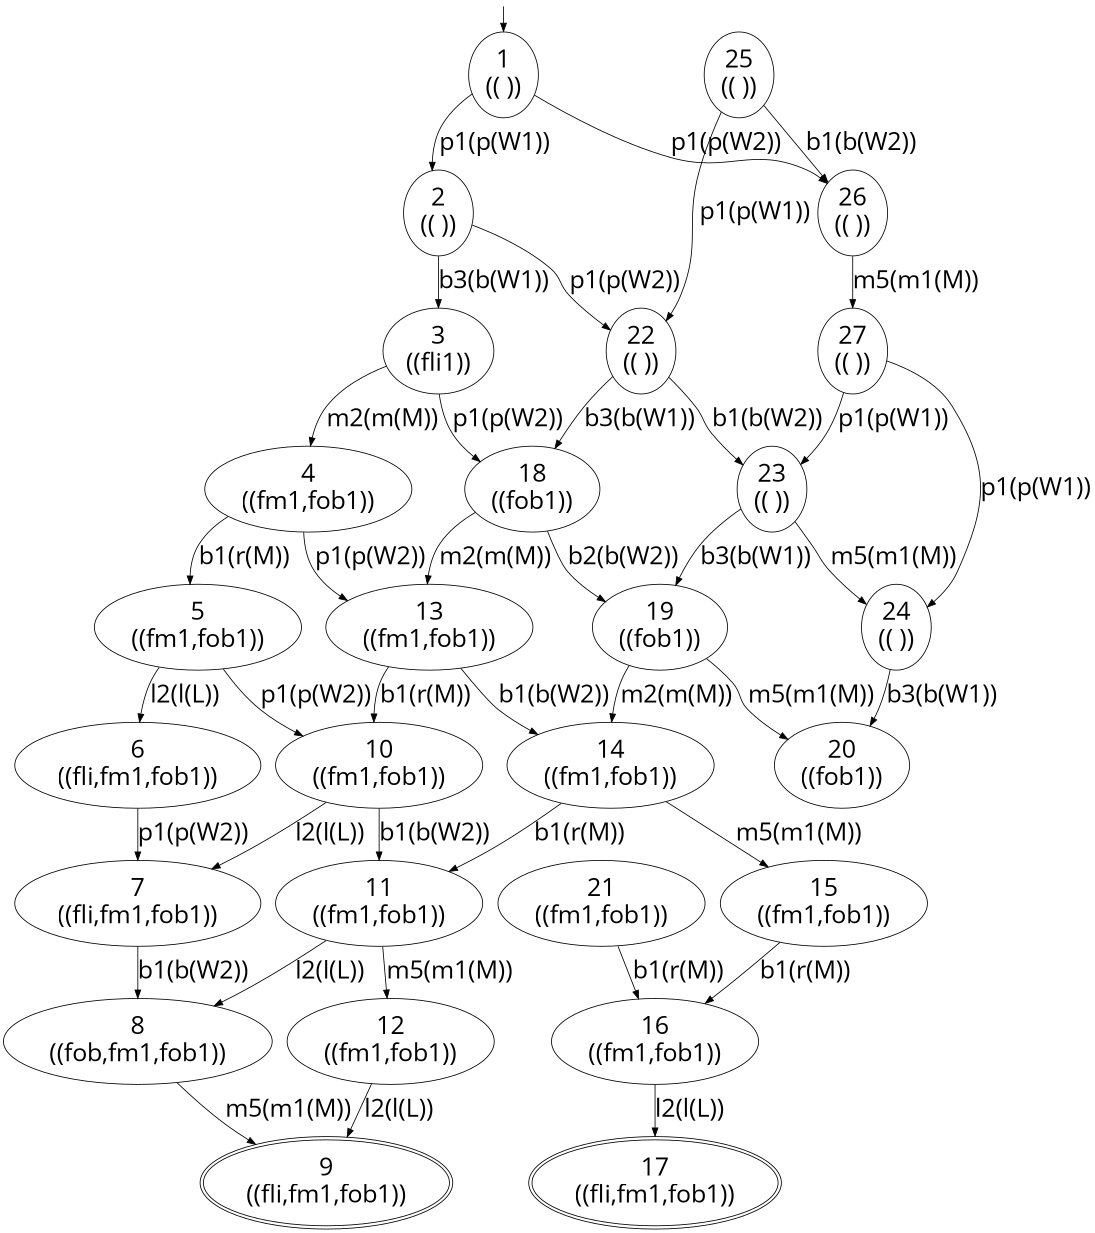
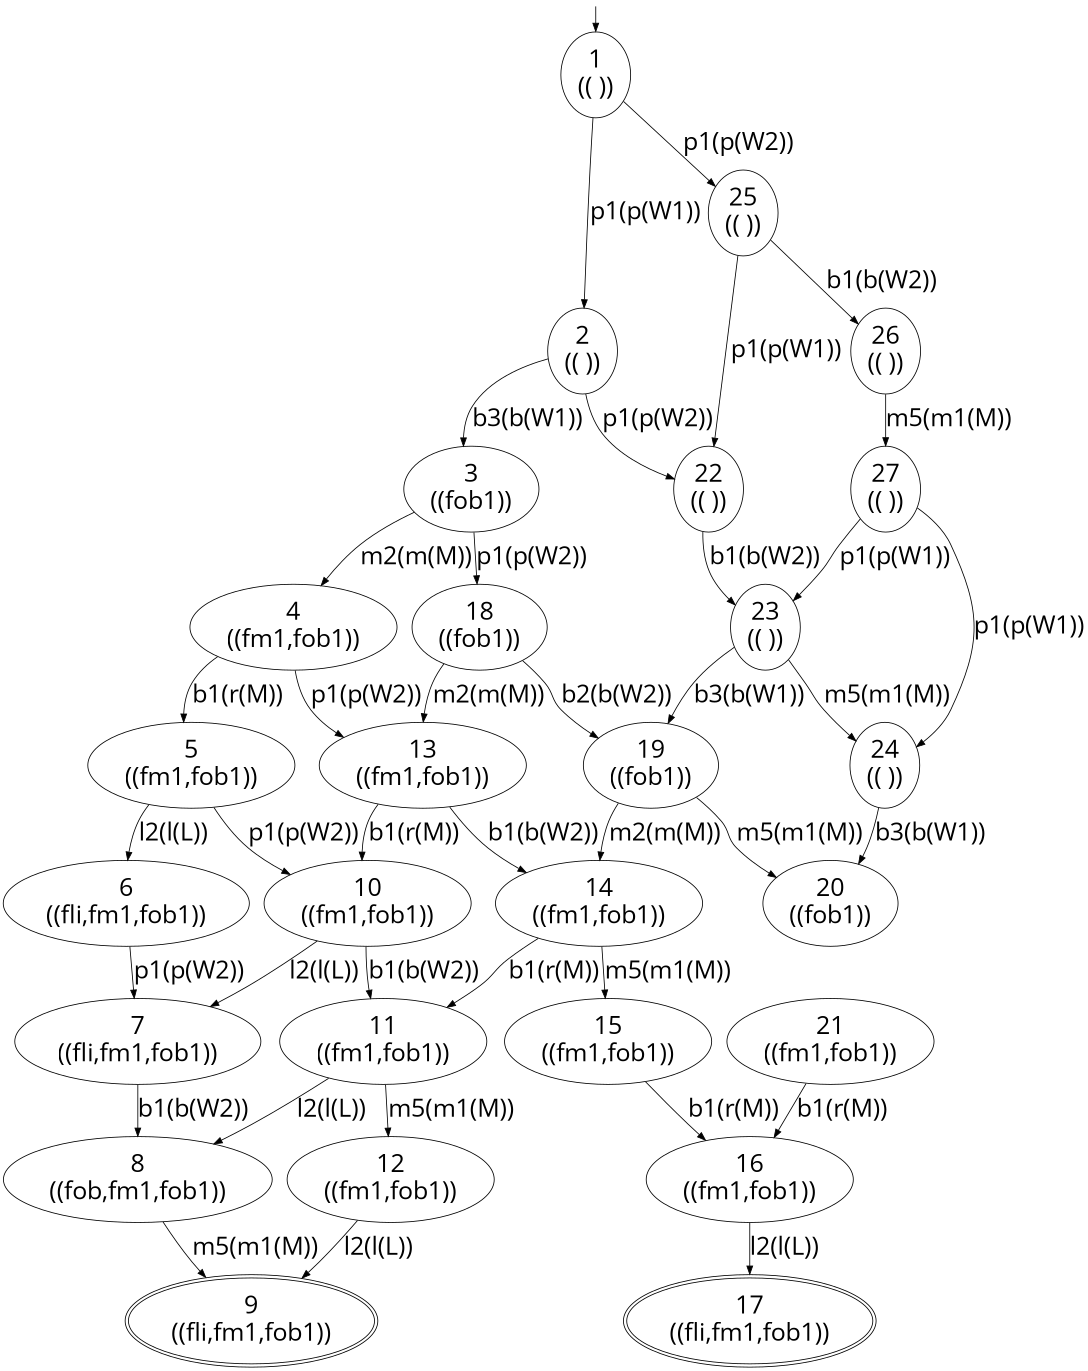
edge "1 (( ))" -> "26 (( ))": now "1 (( ))" -> "25 (( ))"
node "3 ((fli1))": label "3 ((fli1))" -> "3 ((fob1))"
edge "22 (( ))" -> "18 ((fob1))": removed, label "b3(b(W1))"
